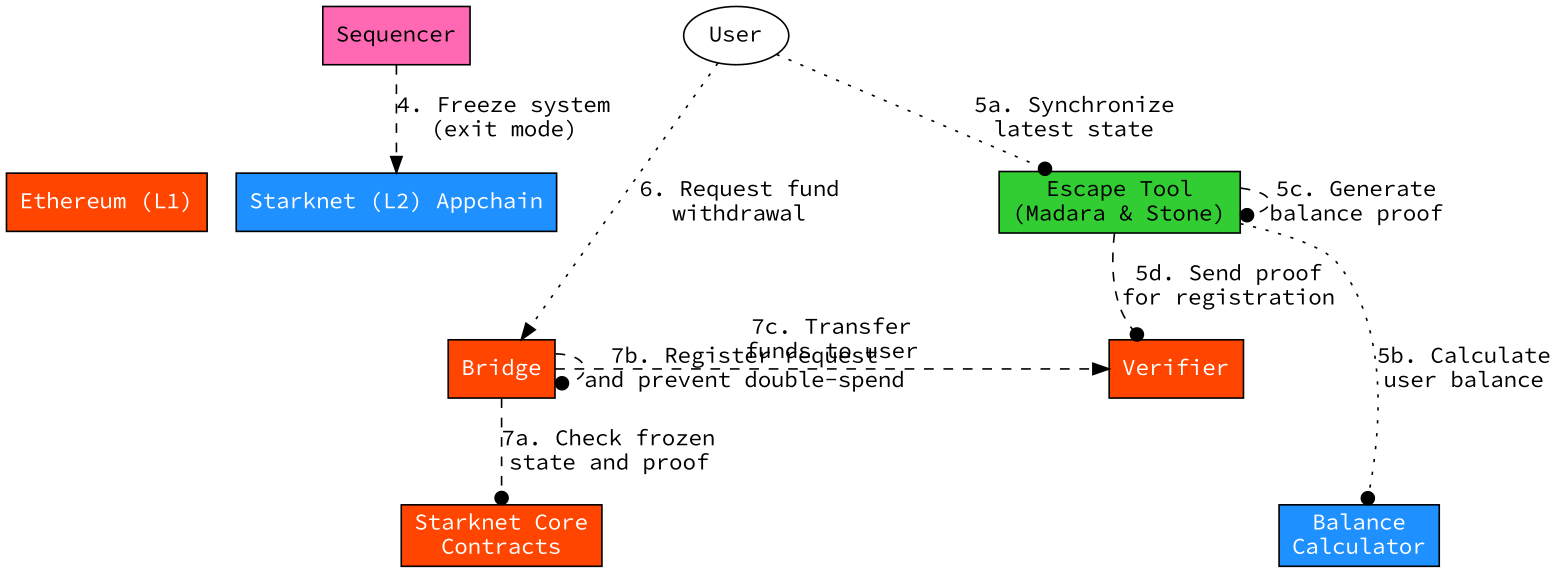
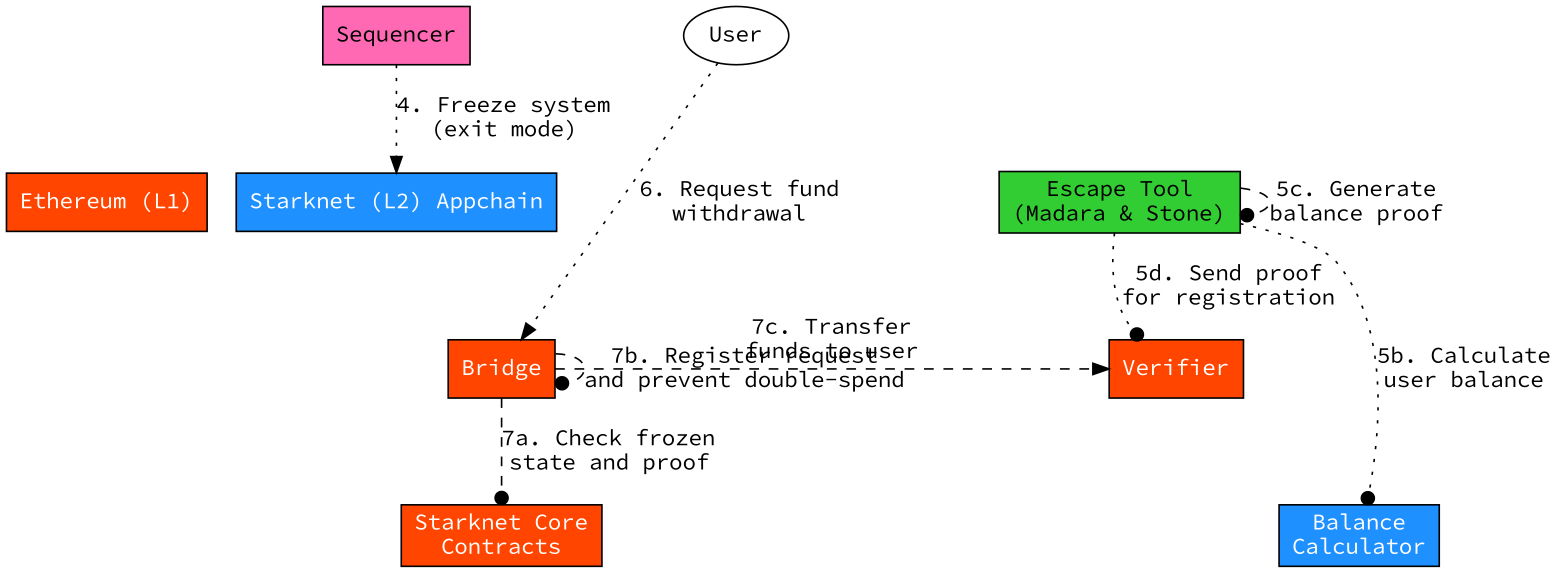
edge "User" -> "Escape Tool (Madara & Stone)": removed, label "5a. Synchronize latest state"
edge "Sequencer" -> "Starknet (L2) Appchain": style dashed -> dotted
edge "Escape Tool (Madara & Stone)" -> "Verifier": style dashed -> dotted
